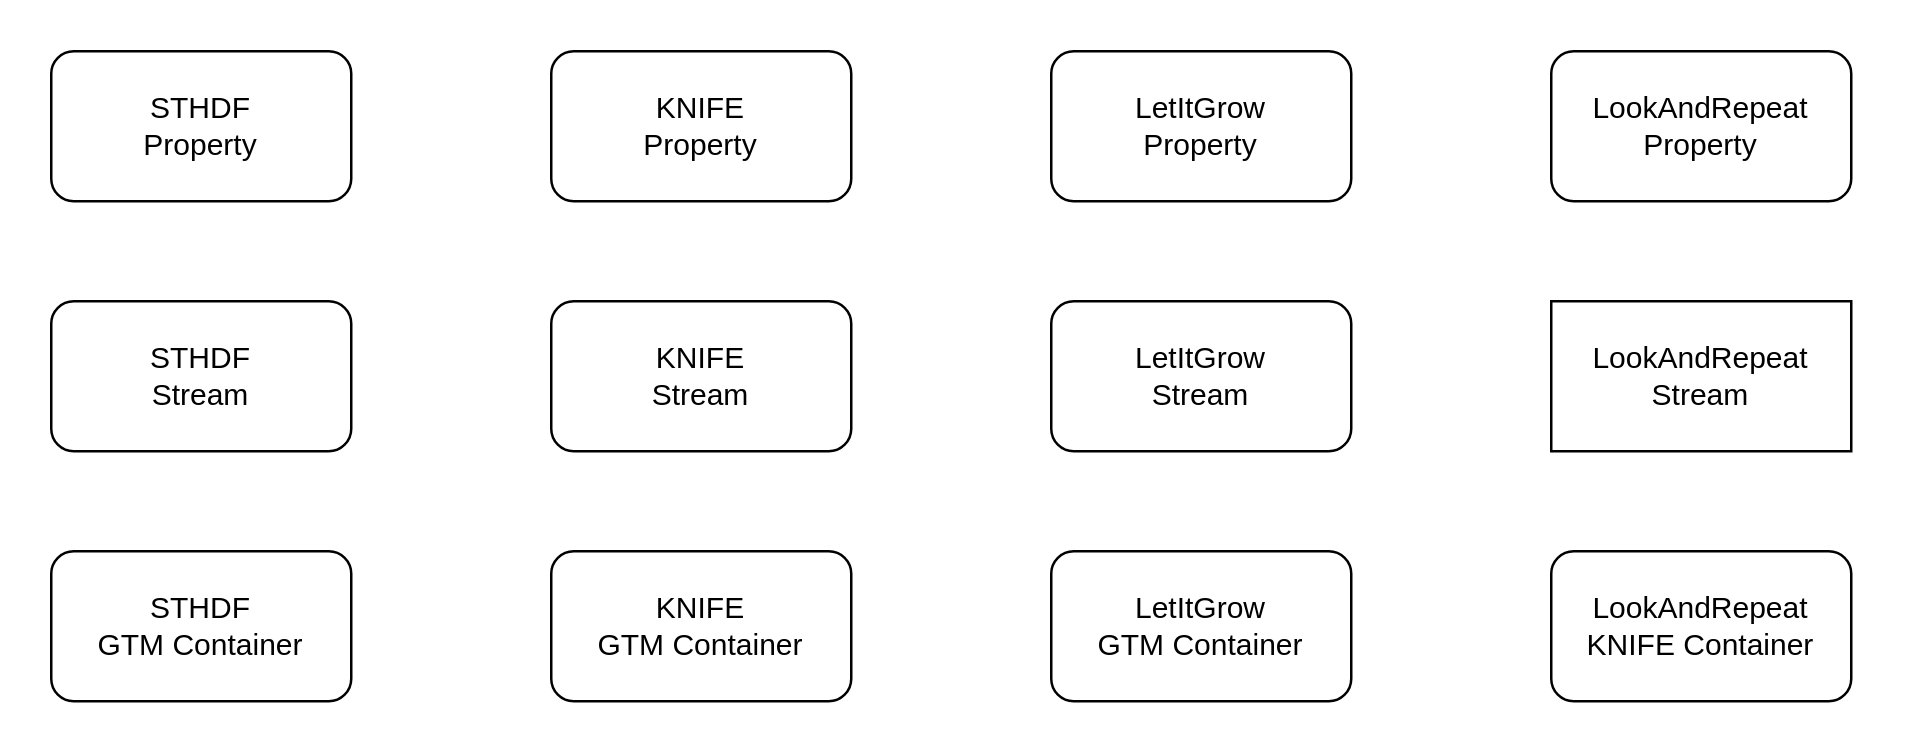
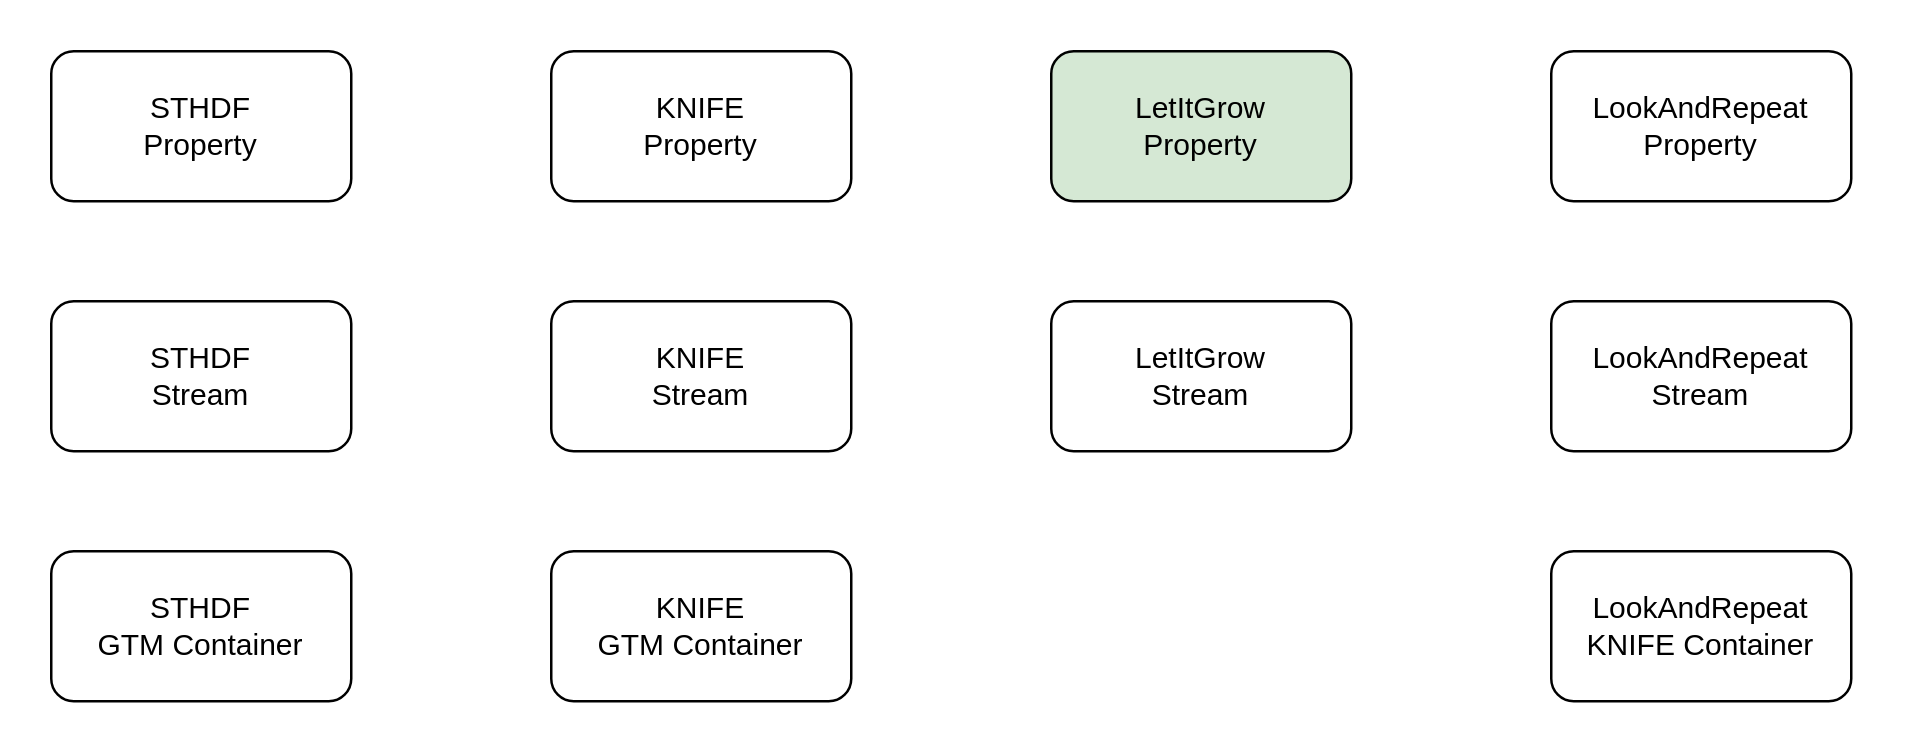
node "LetItGrow Property": fillcolor #ffffff -> #d5e8d4
node "LookAndRepeat Stream": shape rectangle -> rounded rectangle
node "LetItGrow GTM Container": removed
